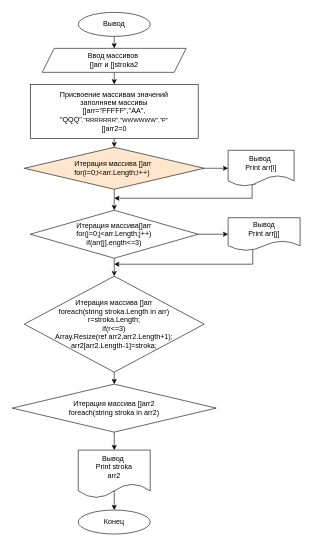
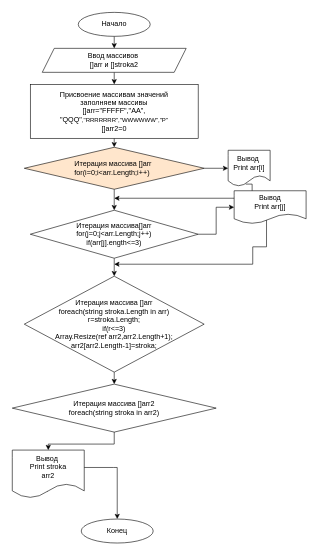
node "Вывод": label "Вывод" -> "Начало"
node "Вывод Print arr[i]": size 66x36 -> 42x36
node "Вывод Print arr[j]": moved (264, 234) -> (270, 207)
node "Вывод Print stroka arr2": moved (114, 474) -> (48, 474)
node "Конец": moved (114, 522) -> (117, 531)
